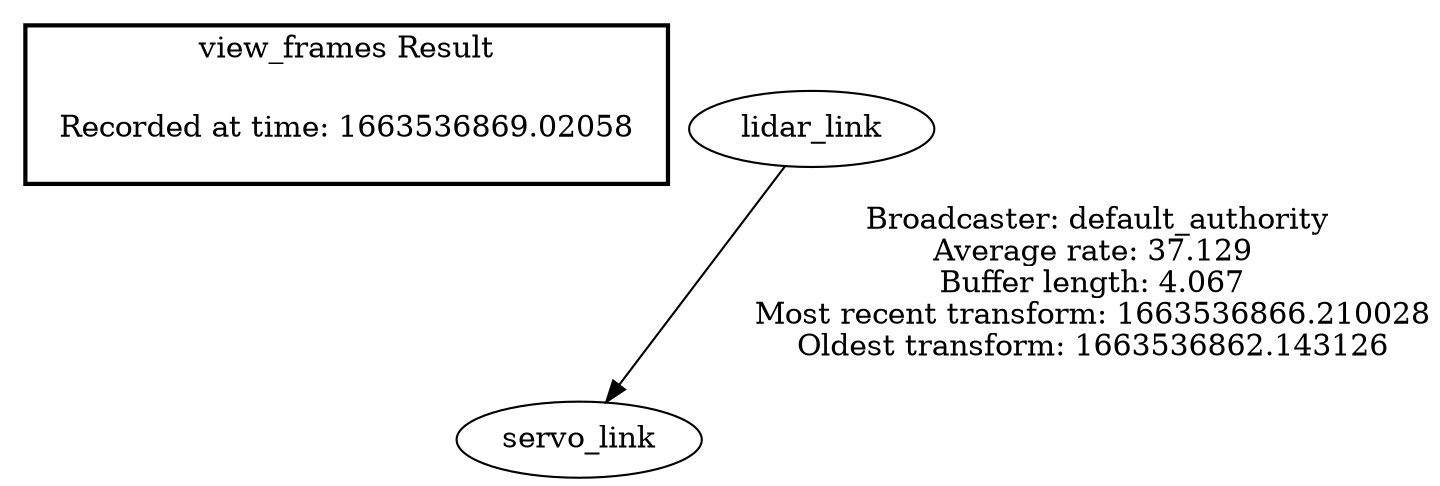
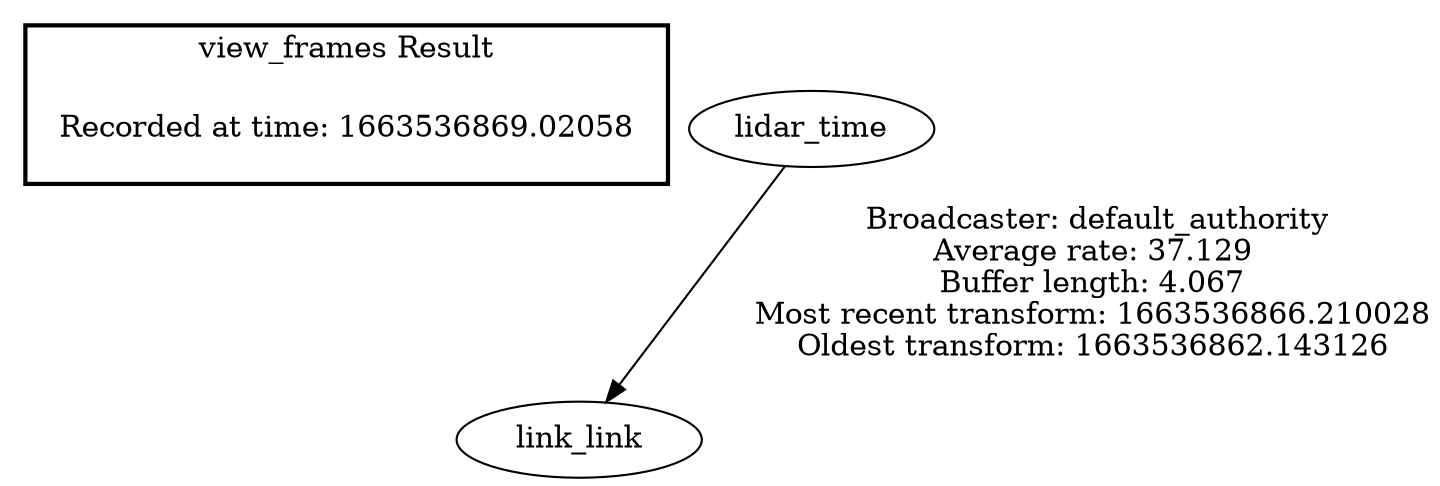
node "lidar_link": label "lidar_link" -> "lidar_time"
node "servo_link": label "servo_link" -> "link_link"
